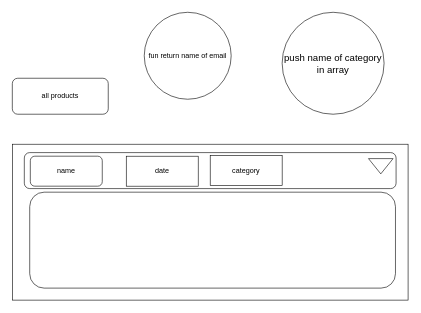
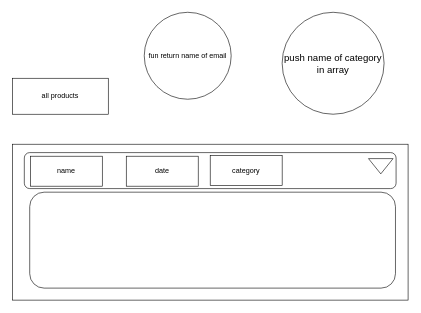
node "all products": shape rounded rectangle -> rectangle
node "name": shape rounded rectangle -> rectangle
